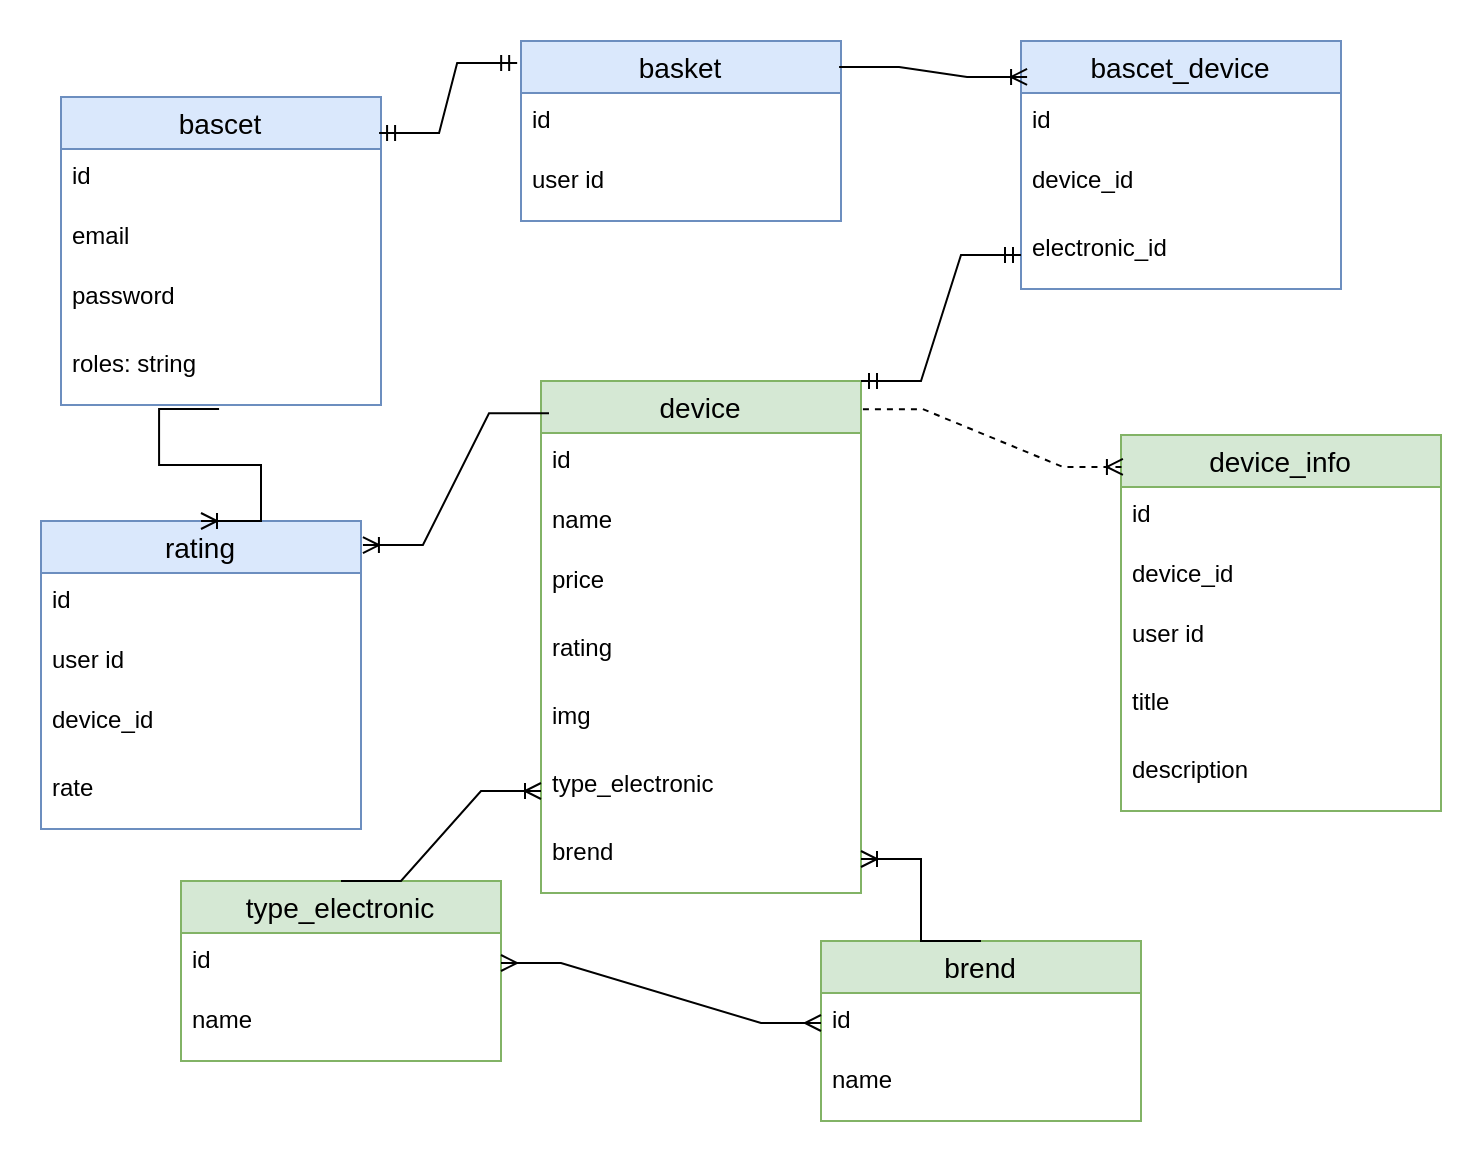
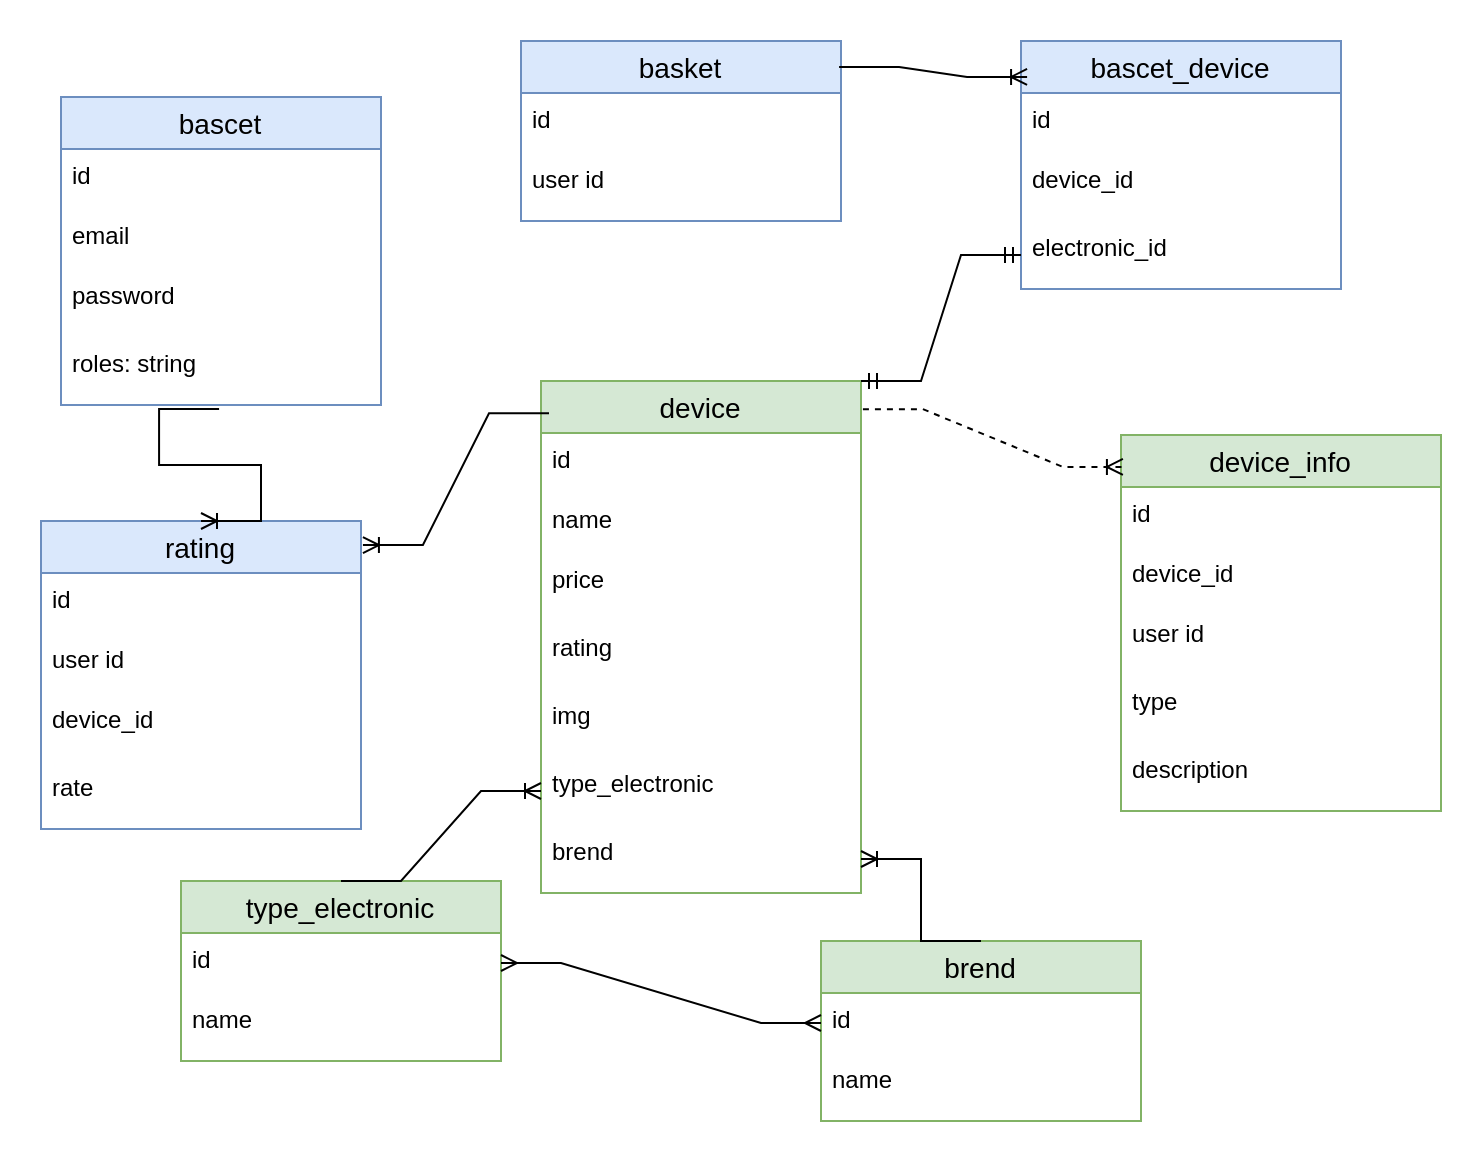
edge "basket" -- "bascet": removed
node "title": label "title" -> "type"
